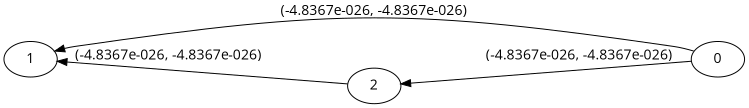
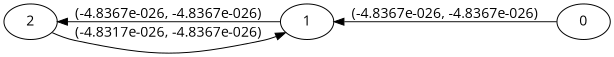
edge "2" -> "1": label "(-4.8367e-026, -4.8367e-026)" -> "(-4.8317e-026, -4.8367e-026)"
edge "0" -> "2": now "1" -> "2"
